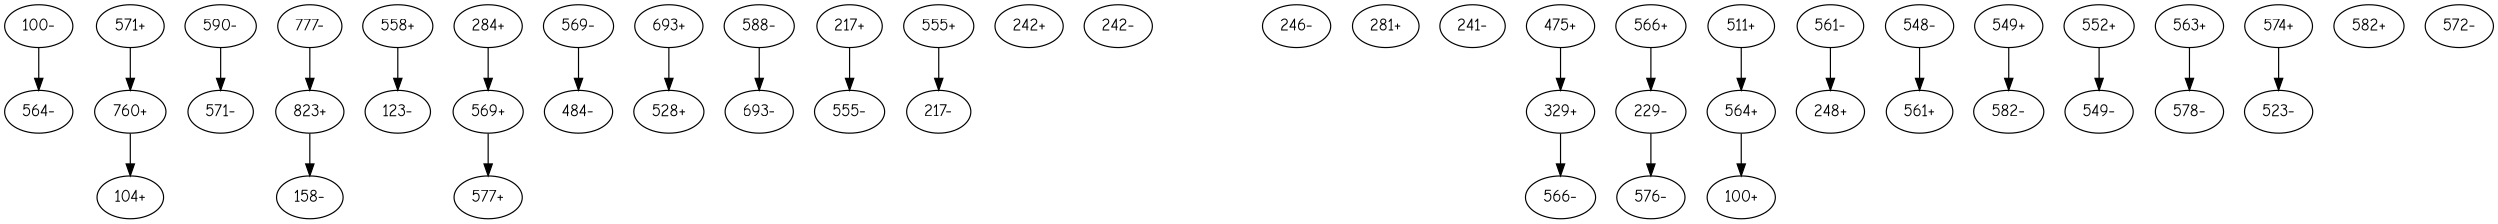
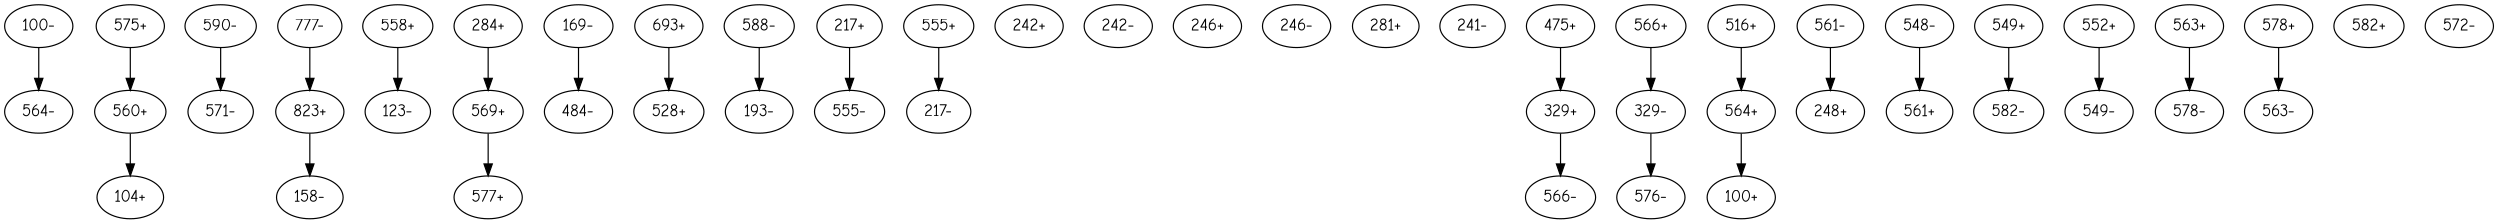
node "571+": label "571+" -> "575+"
node "569-": label "569-" -> "169-"
node "246+": added
node "511+": label "511+" -> "516+"
node "574+": label "574+" -> "578+"
node "760+": label "760+" -> "560+"
node "693-": label "693-" -> "193-"
node "229-": label "229-" -> "329-"
node "523-": label "523-" -> "563-"
